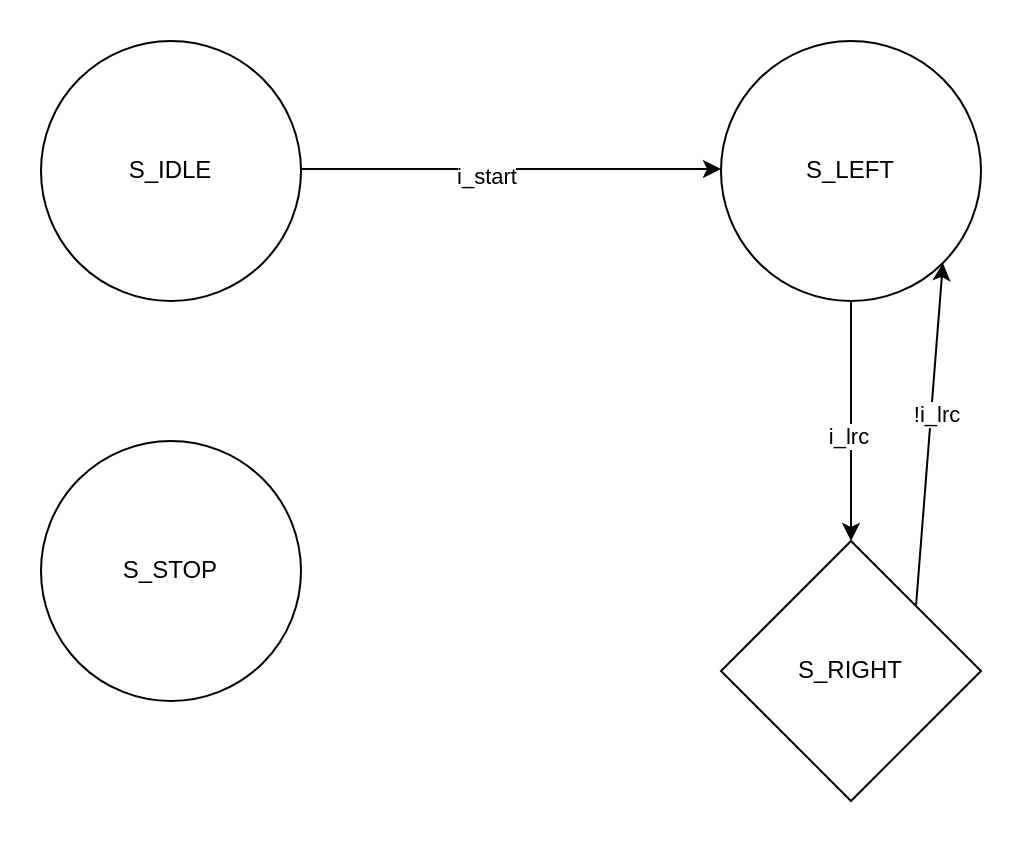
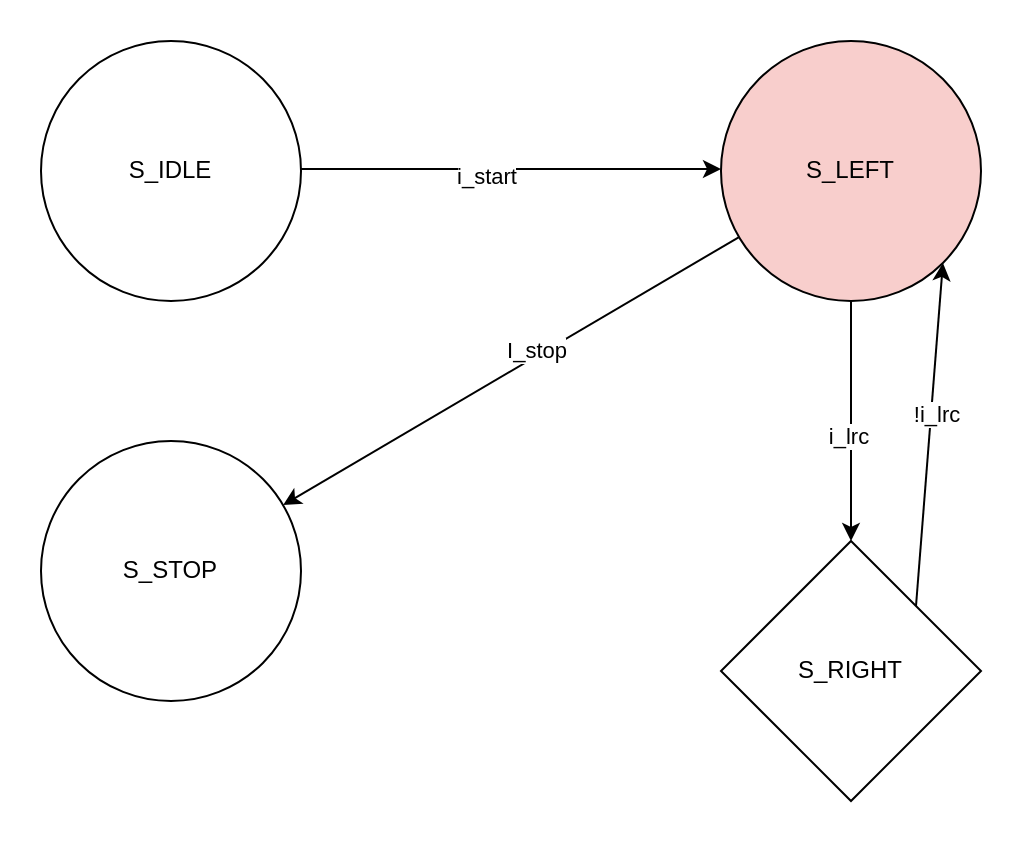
node "S_LEFT": fillcolor #ffffff -> #f8cecc
edge "S_LEFT" -> "S_STOP": added, label "I_stop"
